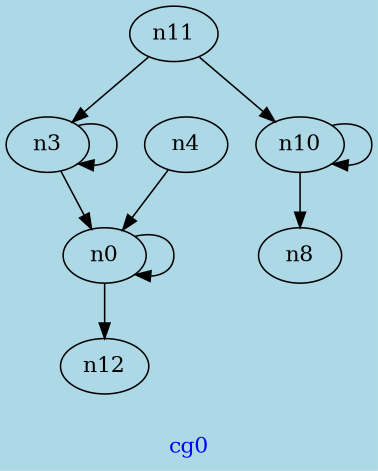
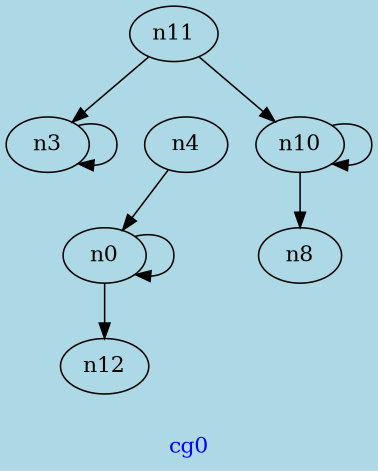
edge "n3" -> "n0": removed
